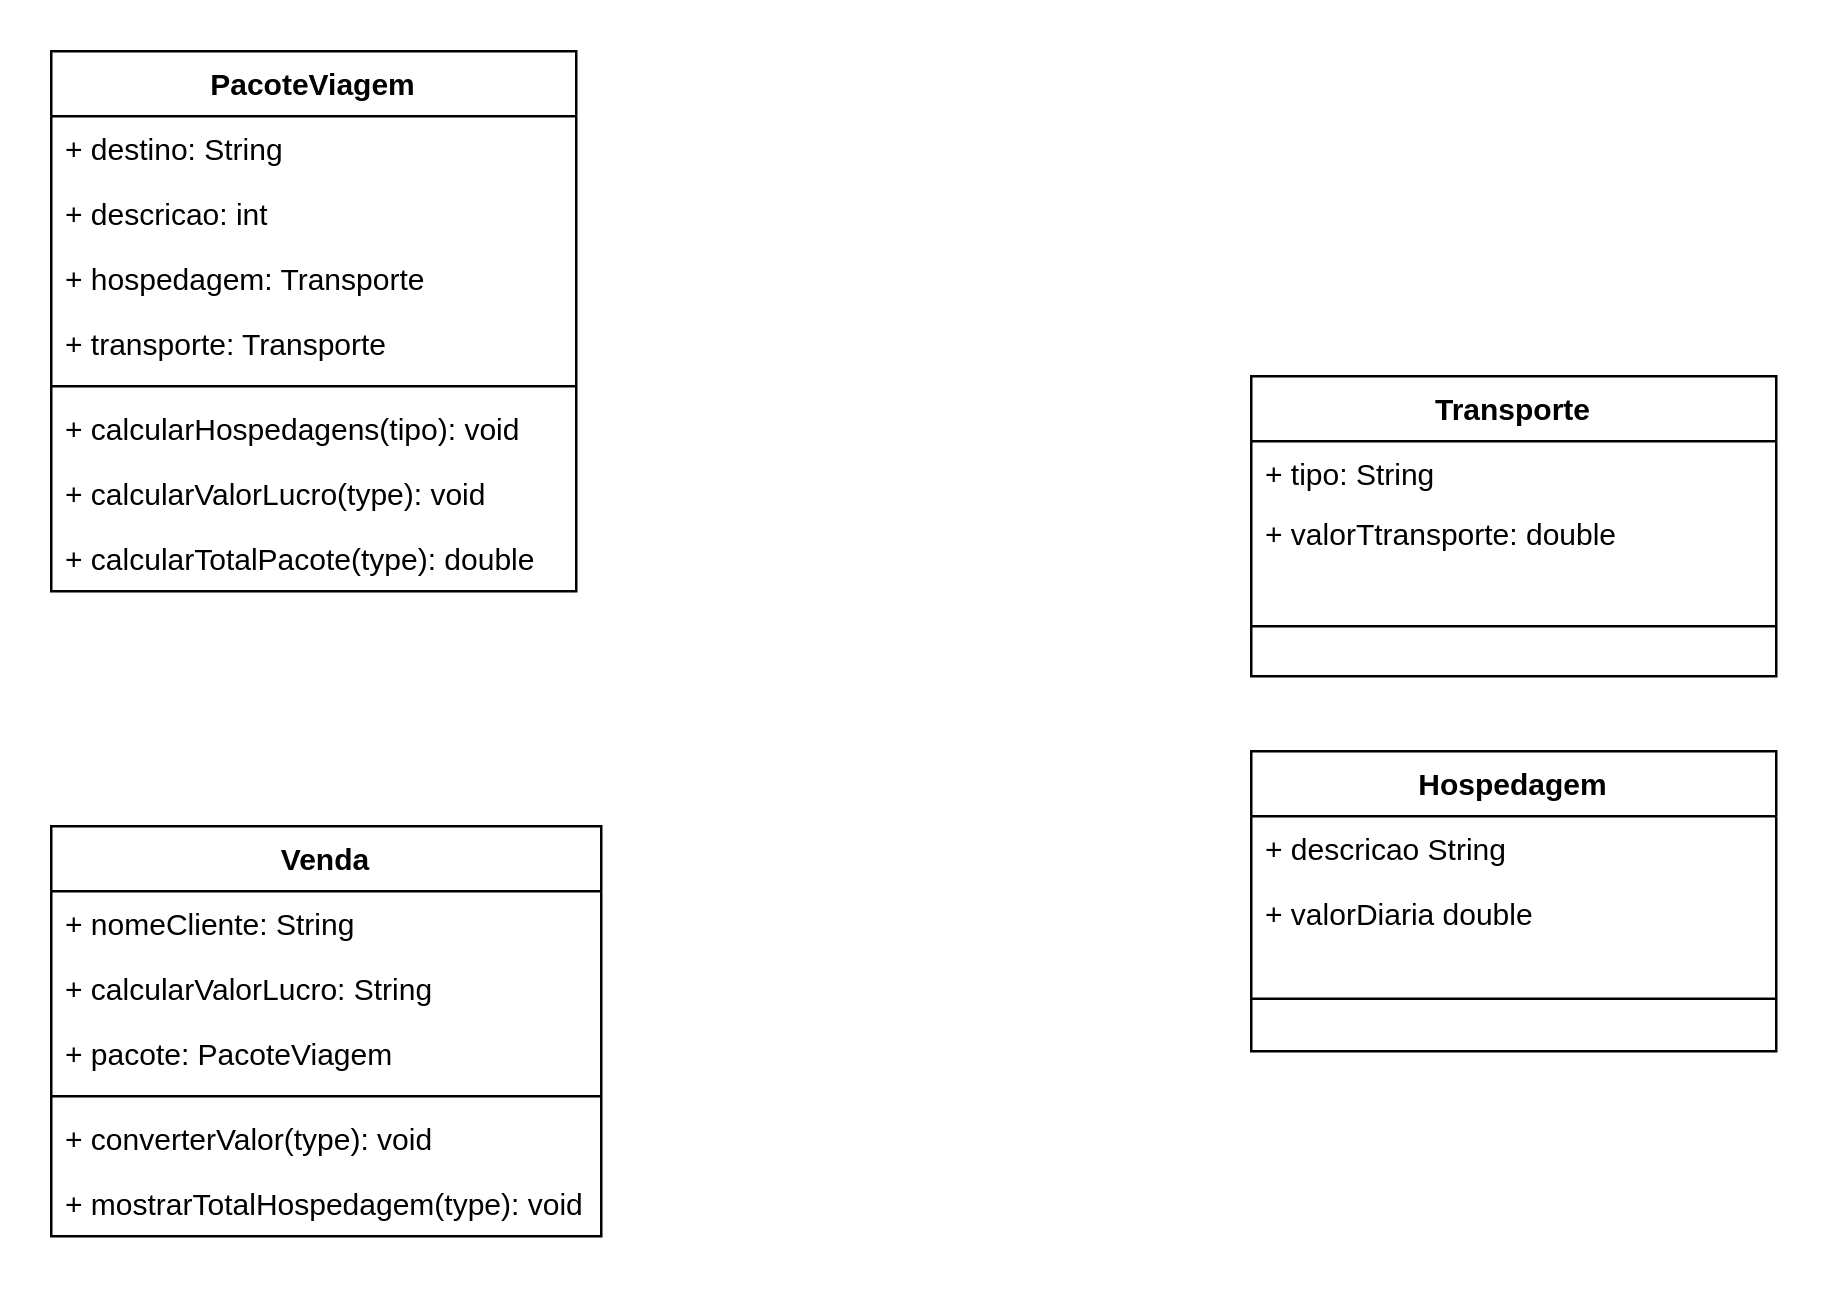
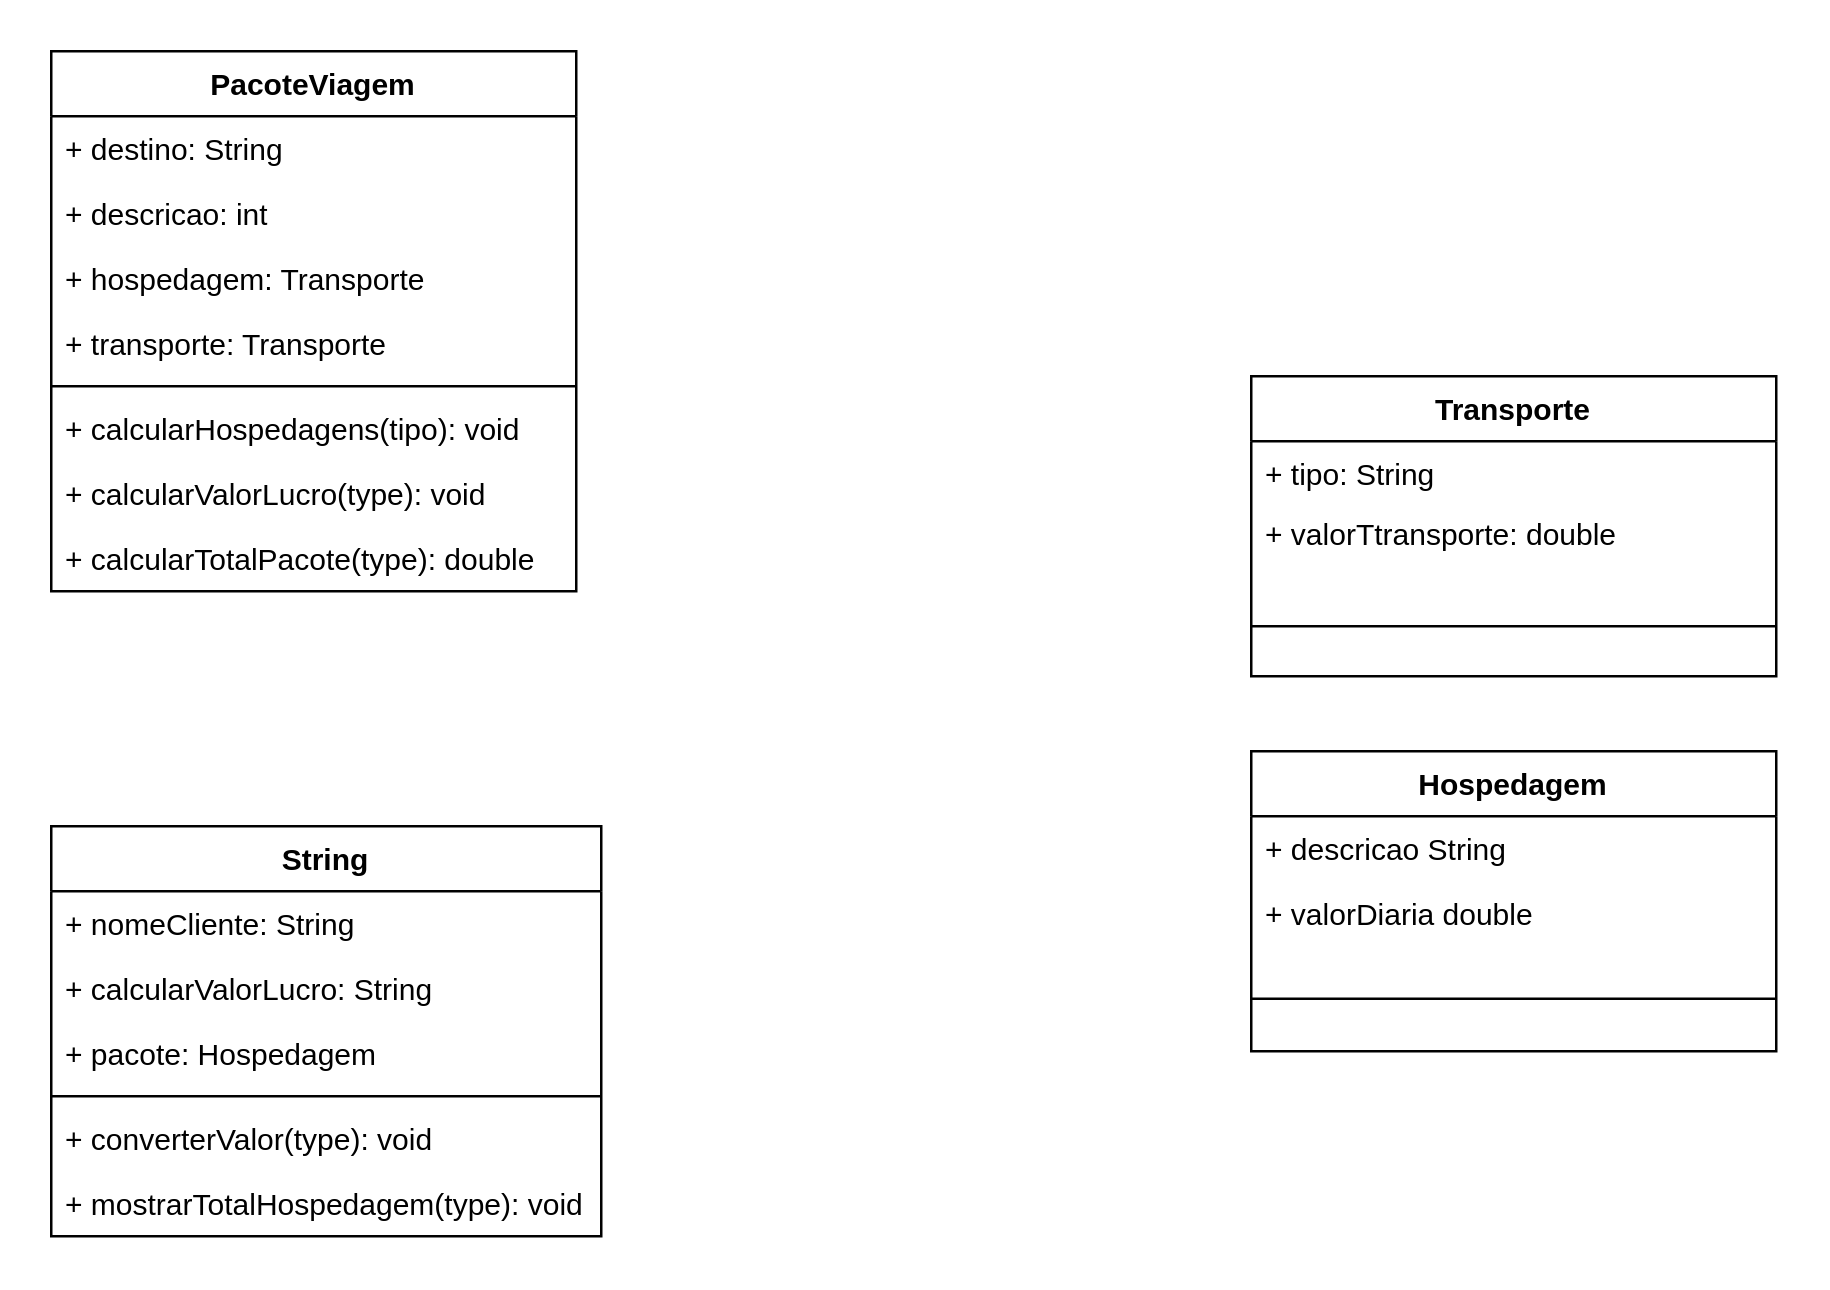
node "Venda": label "Venda" -> "String"
node "+ pacote: PacoteViagem": label "+ pacote: PacoteViagem" -> "+ pacote: Hospedagem"
